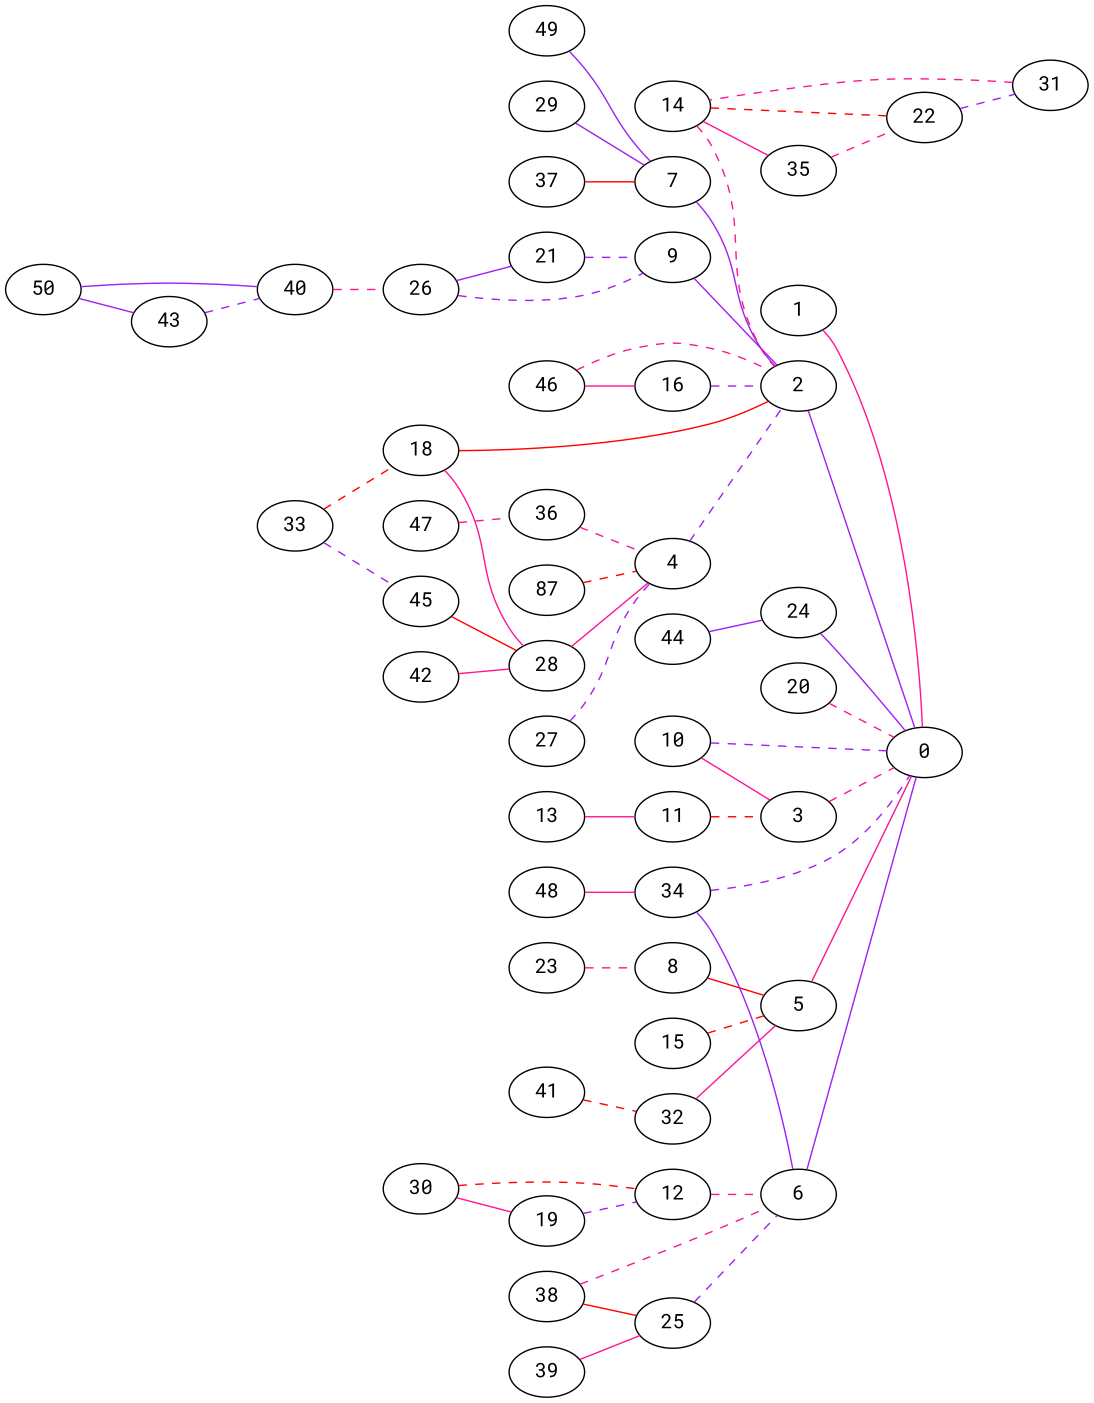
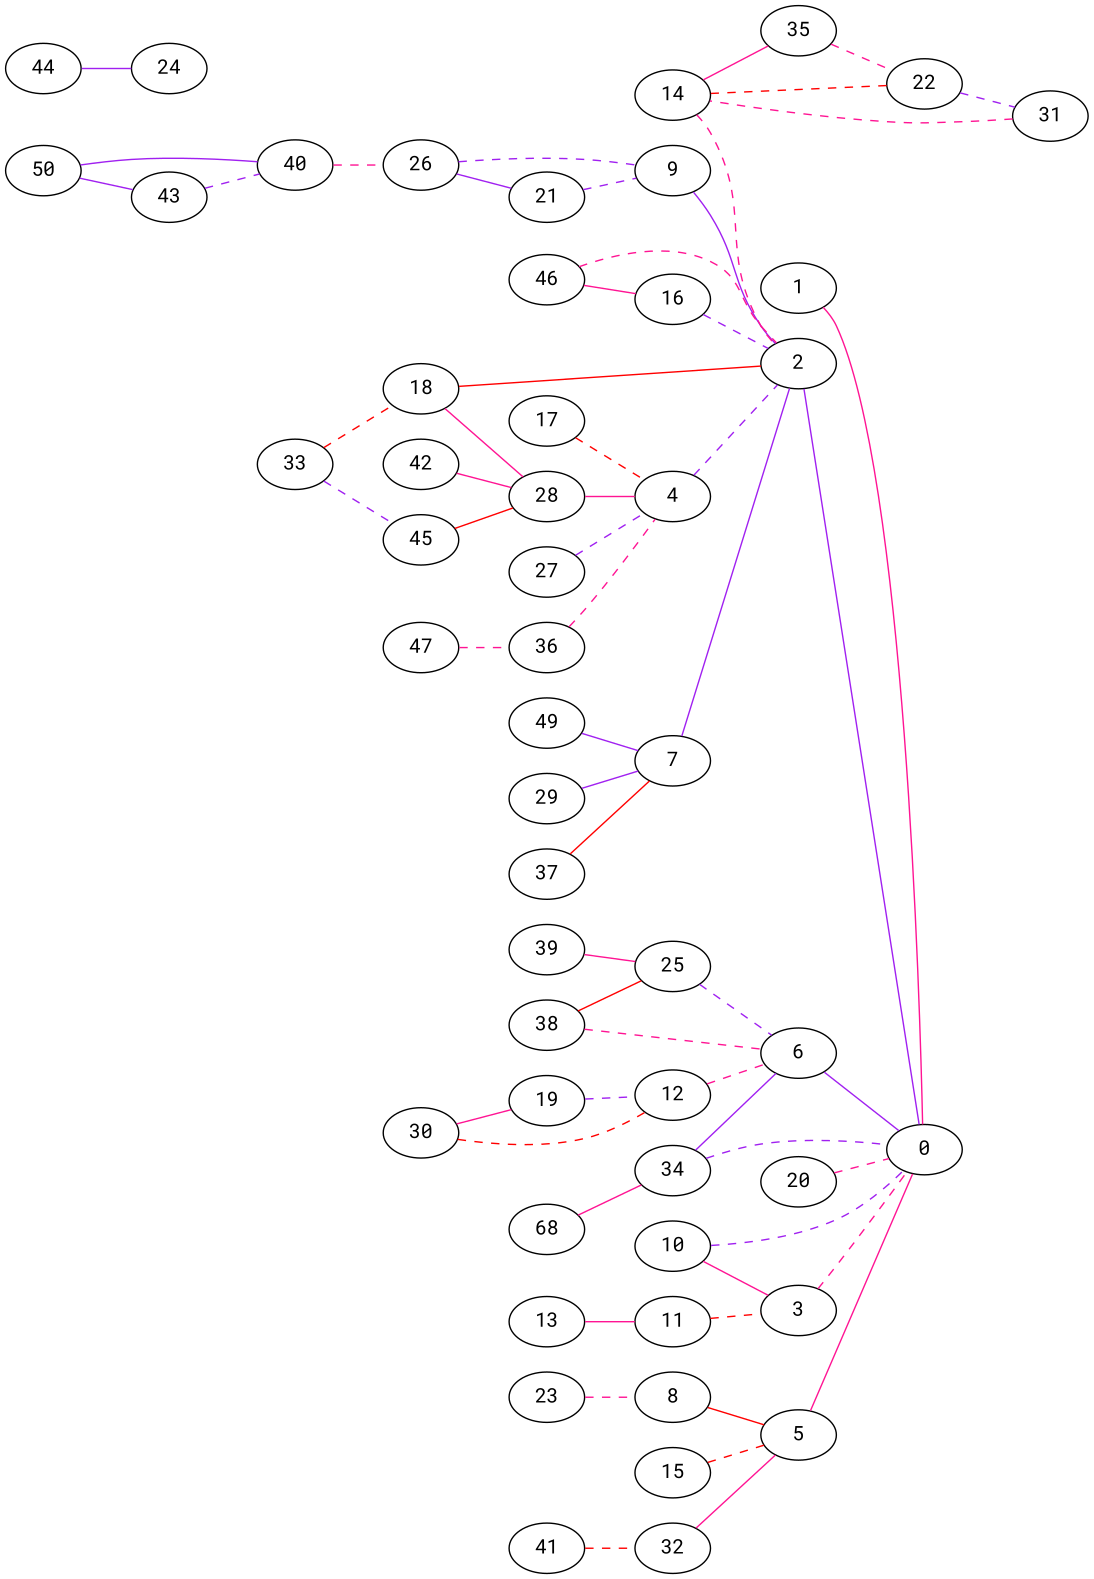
node "87": label "87" -> "17"
edge "24" -- "0": removed
node "48": label "48" -> "68"
